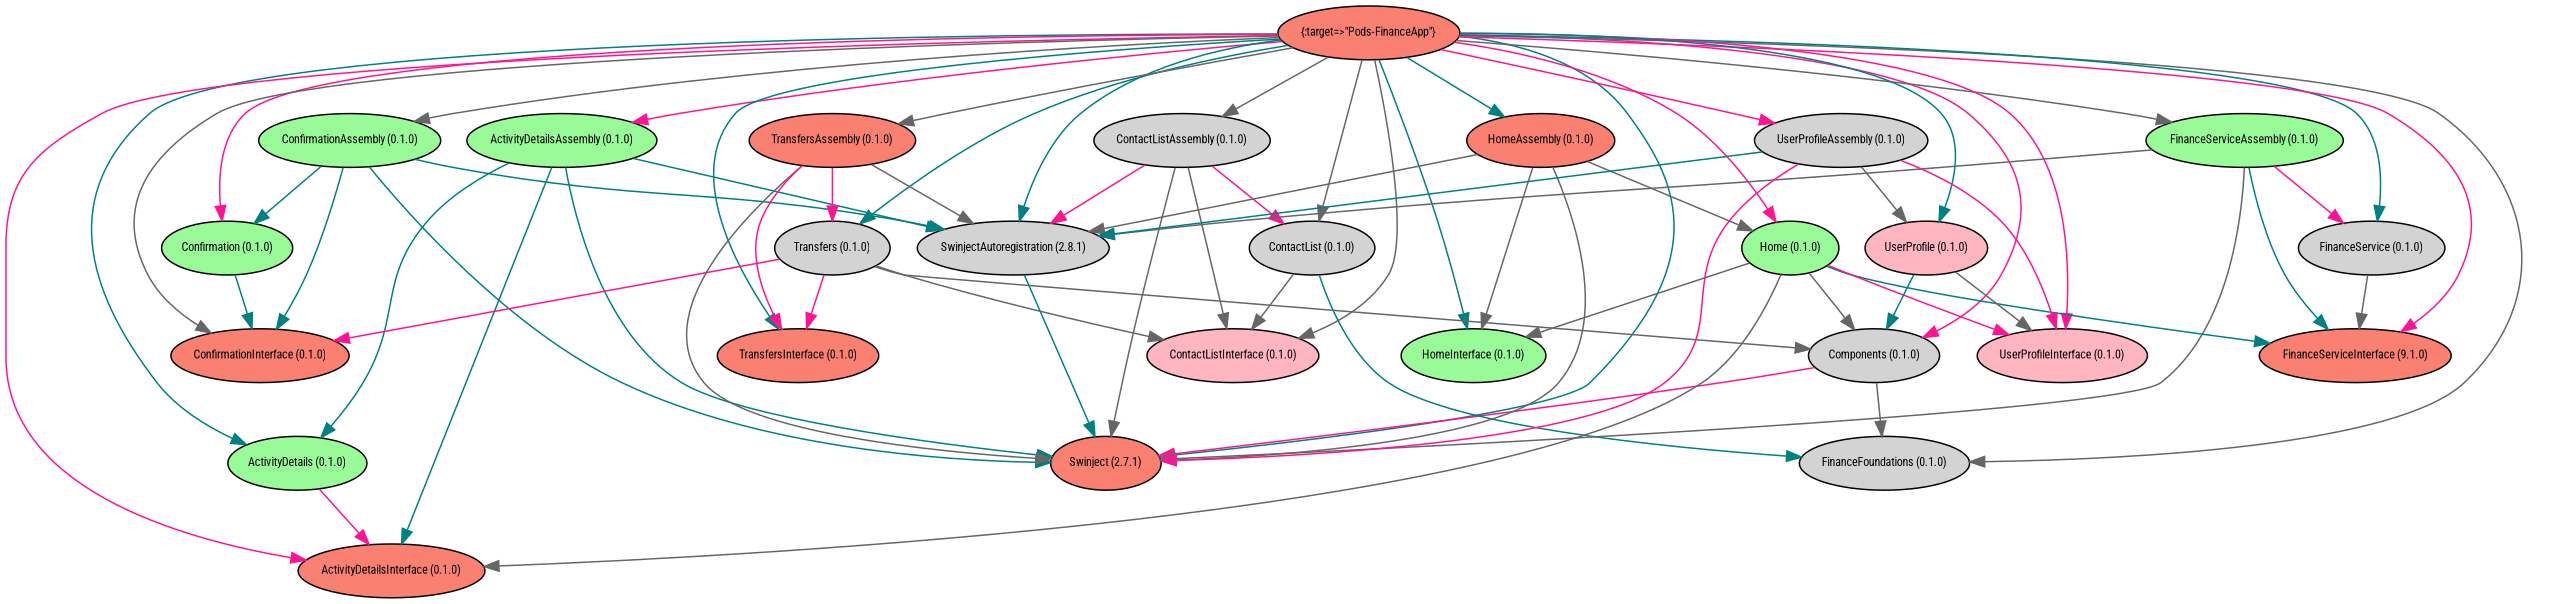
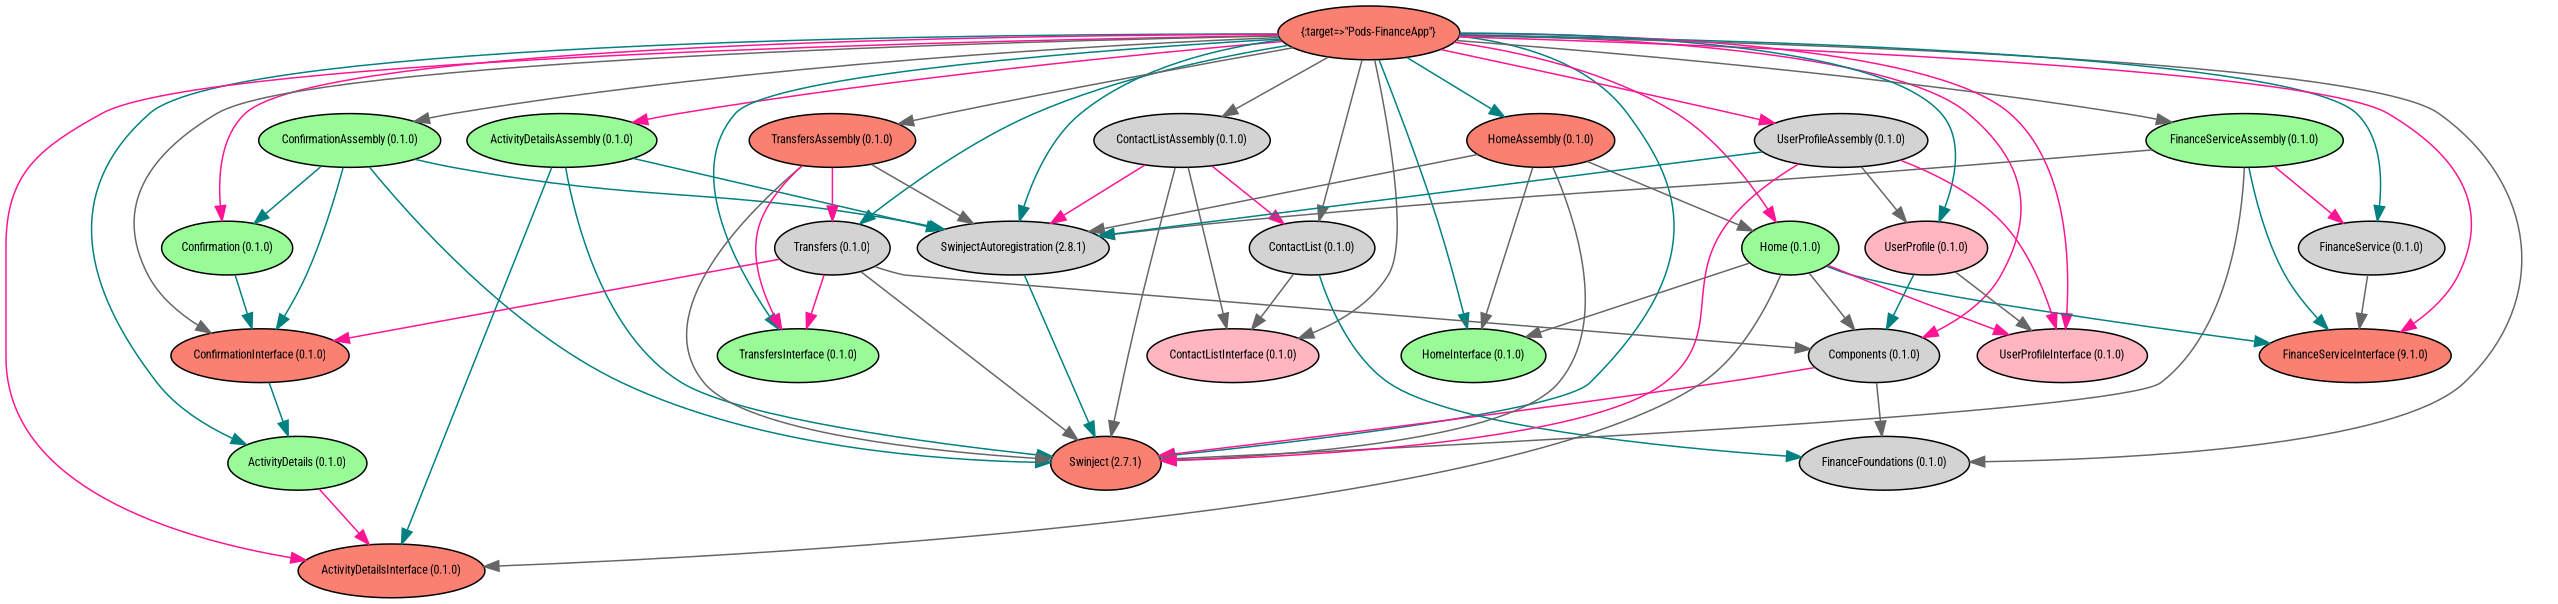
edge "ActivityDetailsAssembly (0.1.0)" -> "ActivityDetails (0.1.0)": now "ConfirmationInterface (0.1.0)" -> "ActivityDetails (0.1.0)"
edge "Transfers (0.1.0)" -> "ContactListInterface (0.1.0)": now "Transfers (0.1.0)" -> "Swinject (2.7.1)"
node "TransfersInterface (0.1.0)": fillcolor salmon -> palegreen
